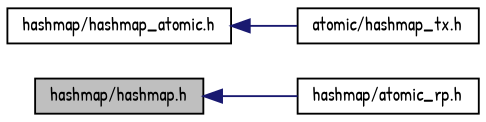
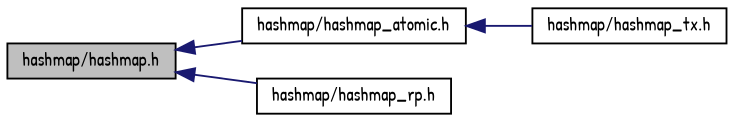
node "atomic/hashmap_tx.h": label "atomic/hashmap_tx.h" -> "hashmap/hashmap_tx.h"
edge "hashmap/hashmap_atomic.h" -> "hashmap/hashmap.h": added
node "hashmap/atomic_rp.h": label "hashmap/atomic_rp.h" -> "hashmap/hashmap_rp.h"
